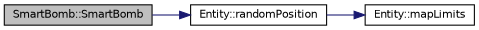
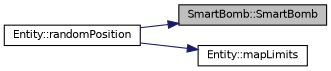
edge "SmartBomb::SmartBomb" -> "Entity::randomPosition": reversed
